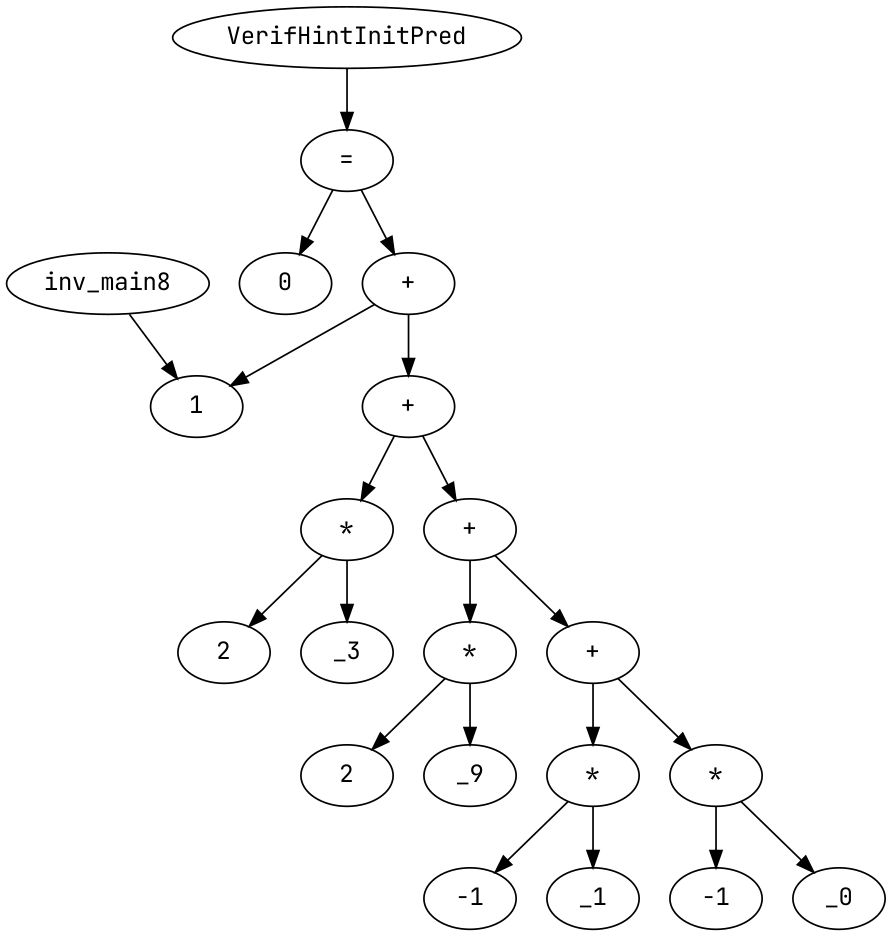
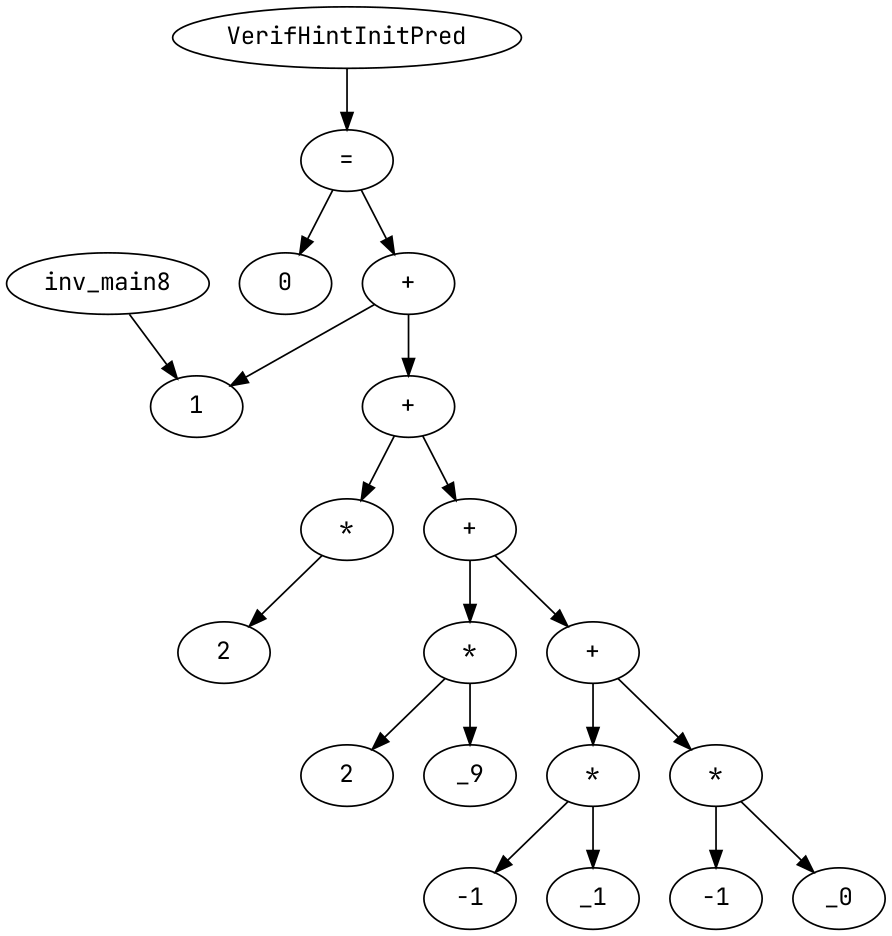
node "_3": removed
